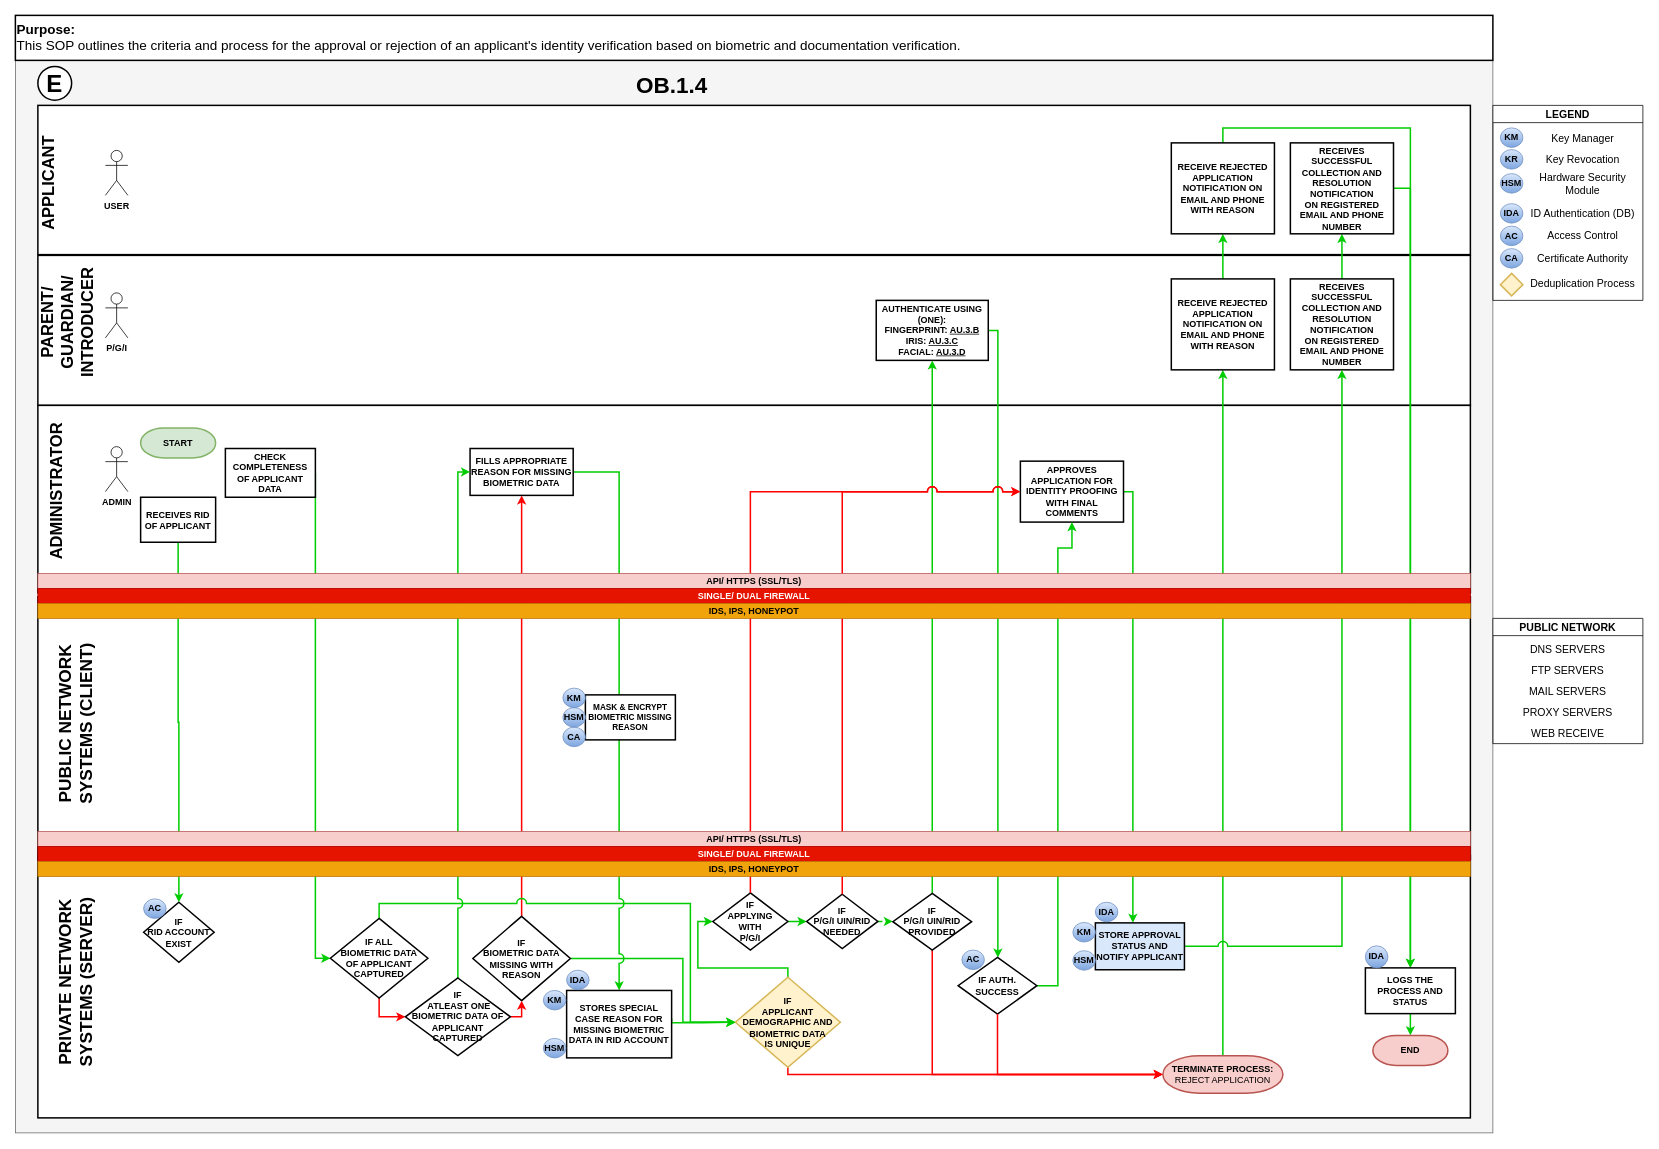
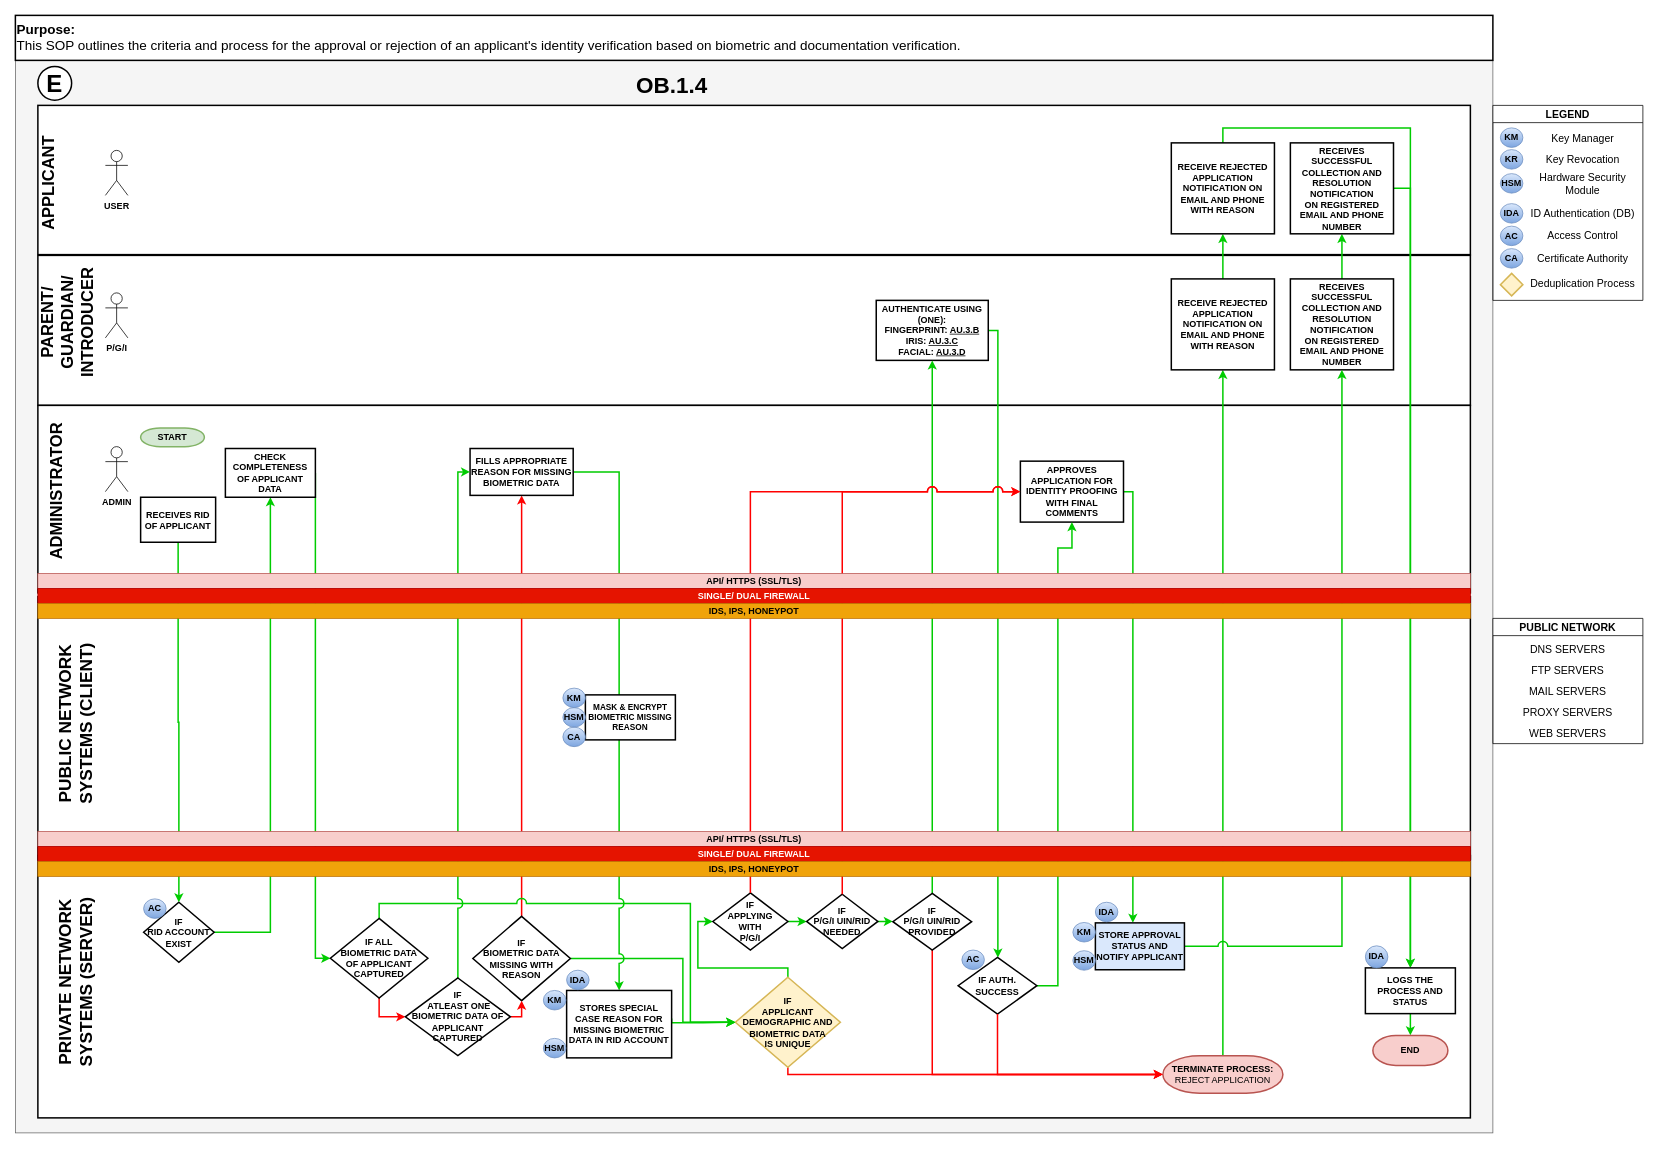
node "START": size 75x30 -> 64x19
edge "IF RID ACCOUNT EXIST" -> "CHECK COMPLETENESS OF APPLICANT DATA": added
node "WEB RECEIVE": label "WEB RECEIVE" -> "WEB SERVERS"
edge "IF P/G/I UIN/RID NEEDED" -> "IF P/G/I UIN/RID PROVIDED": style dashed -> solid
